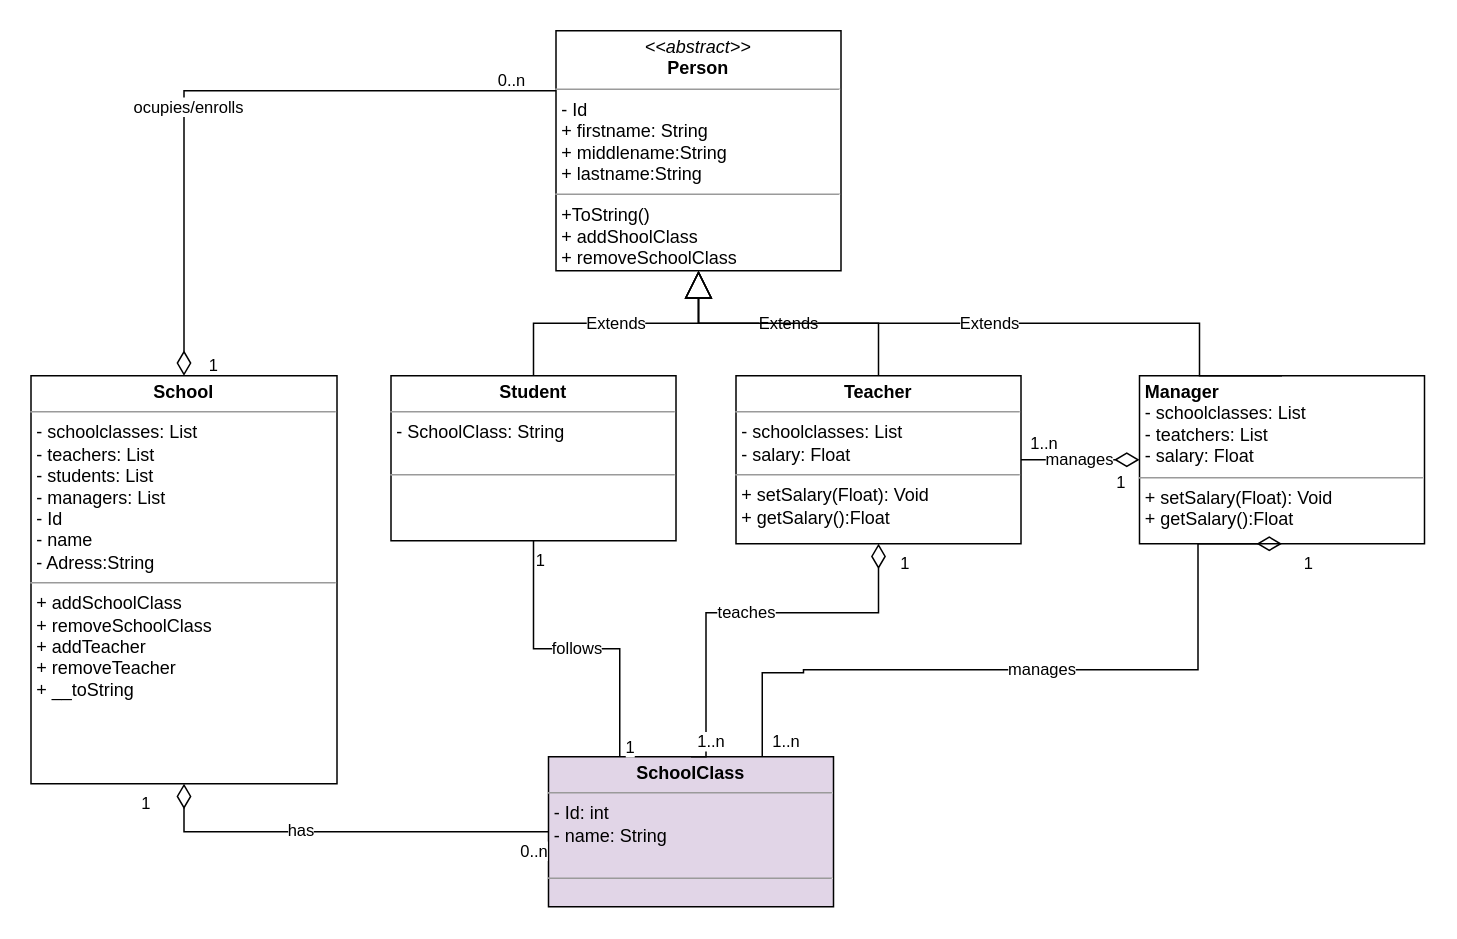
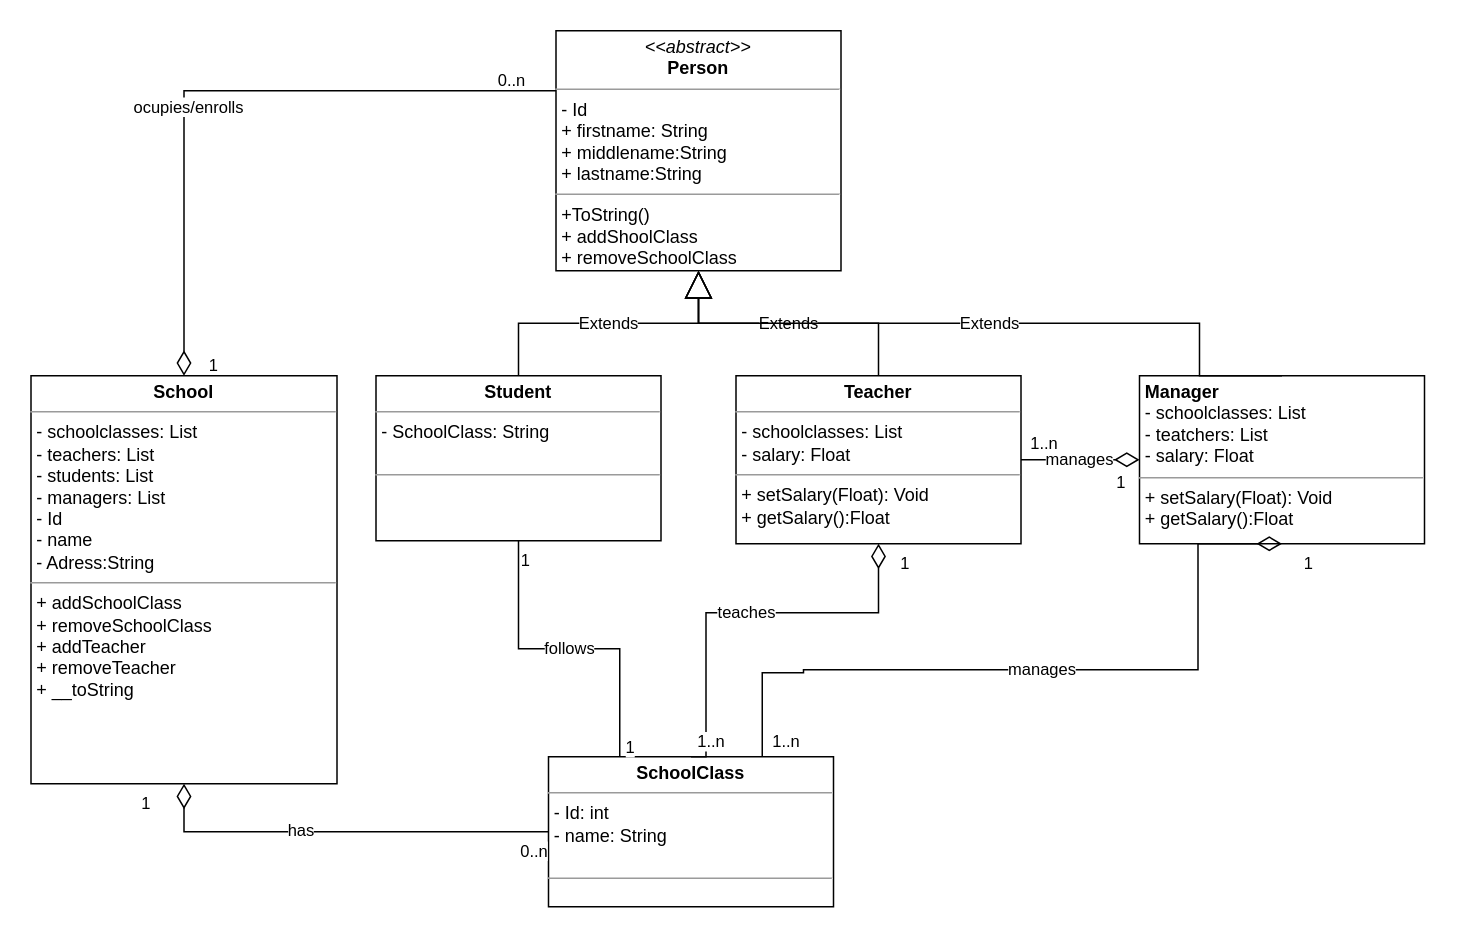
node "Student - SchoolClass: String": moved (533, 458) -> (518, 458)
node "SchoolClass - Id: int - name: String": fillcolor #e1d5e7 -> #ffffff
